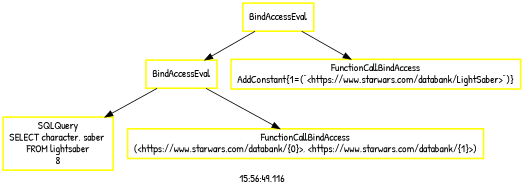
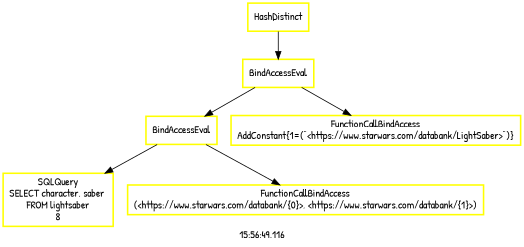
node "HashDistinct": added
